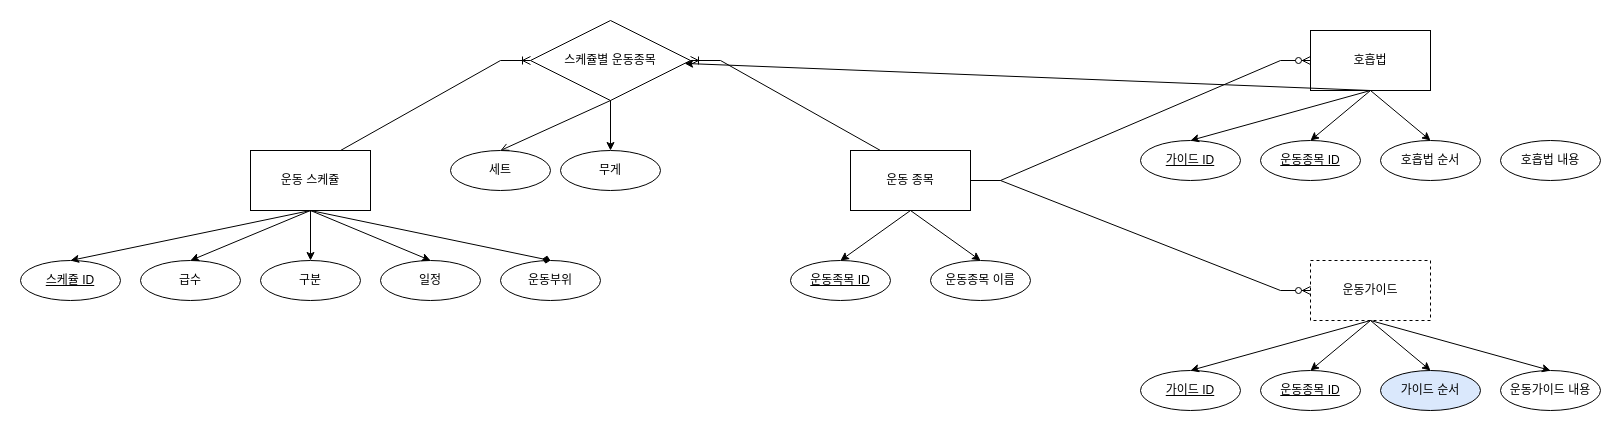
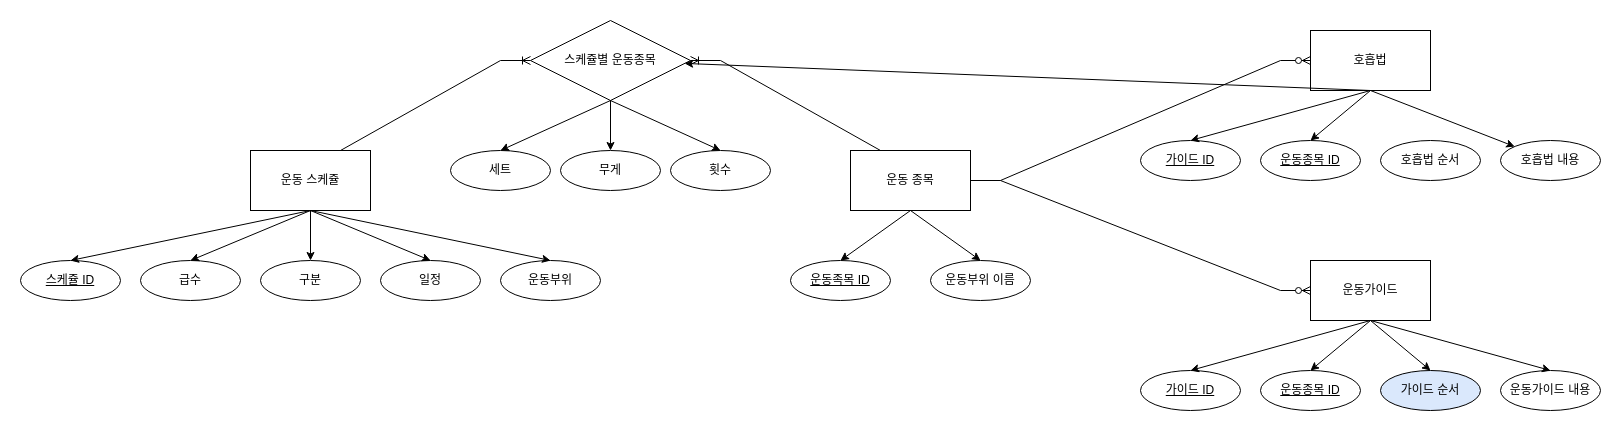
edge "호흡법" -> "호흡법 순서": now "호흡법" -> "호흡법 내용"
edge "스케쥴별 운동종목" -> "횟수": added
edge "스케쥴별 운동종목" -> "세트": arrowhead open -> classic
node "횟수": added
edge "운동 스케쥴" -> "운동부위": arrowhead diamond -> classic
node "운동종목 이름": label "운동종목 이름" -> "운동부위 이름"
node "운동가이드": style dashed -> solid
